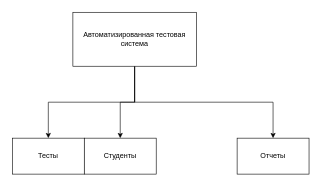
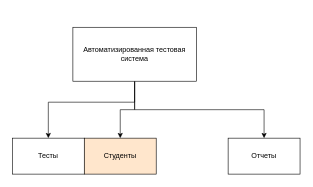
node "Автоматизированная тестовая система": moved (135, 39) -> (135, 54)
node "Студенты": fillcolor #ffffff -> #ffe6cc
node "Отчеты": moved (273, 156) -> (264, 156)
